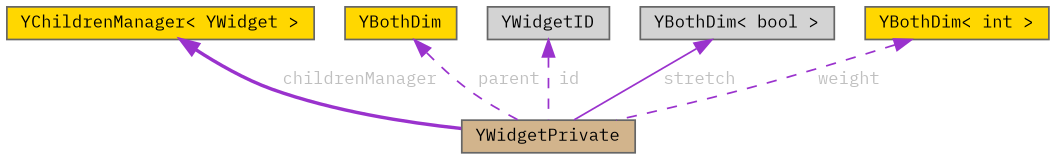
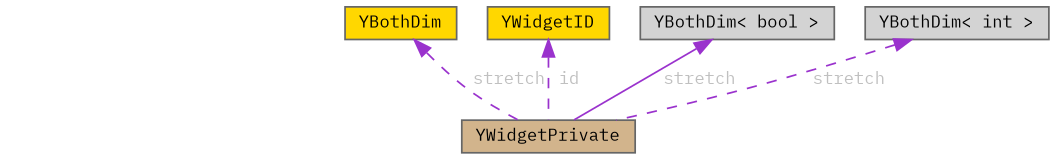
node "YChildrenManager< YWidget >": removed
node "YWidgetID": fillcolor lightgrey -> gold
node "YBothDim< int >": fillcolor gold -> lightgrey
edge "YWidgetPrivate" -> "YBothDim": label " parent" -> " stretch"
edge "YWidgetPrivate" -> "YBothDim< int >": label " weight" -> " stretch"
